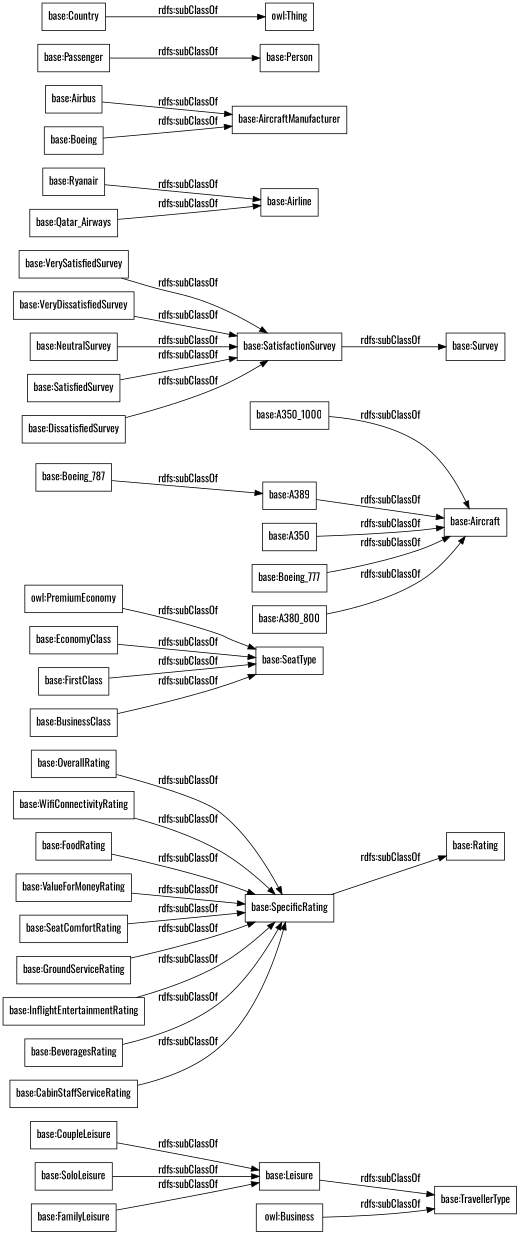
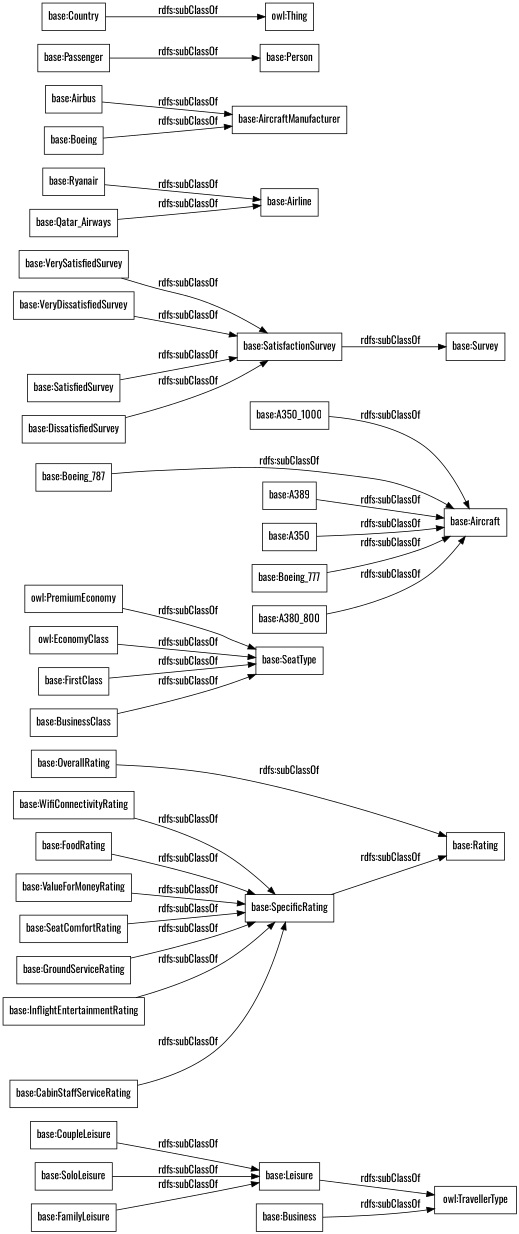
node "base:NeutralSurvey": removed
edge "base:Boeing_787" -> "base:A389": now "base:Boeing_787" -> "base:Aircraft"
node "base:EconomyClass": label "base:EconomyClass" -> "owl:EconomyClass"
edge "base:OverallRating" -> "base:SpecificRating": now "base:OverallRating" -> "base:Rating"
node "base:BeveragesRating": removed
node "base:TravellerType": label "base:TravellerType" -> "owl:TravellerType"
node "owl:Business": label "owl:Business" -> "base:Business"
